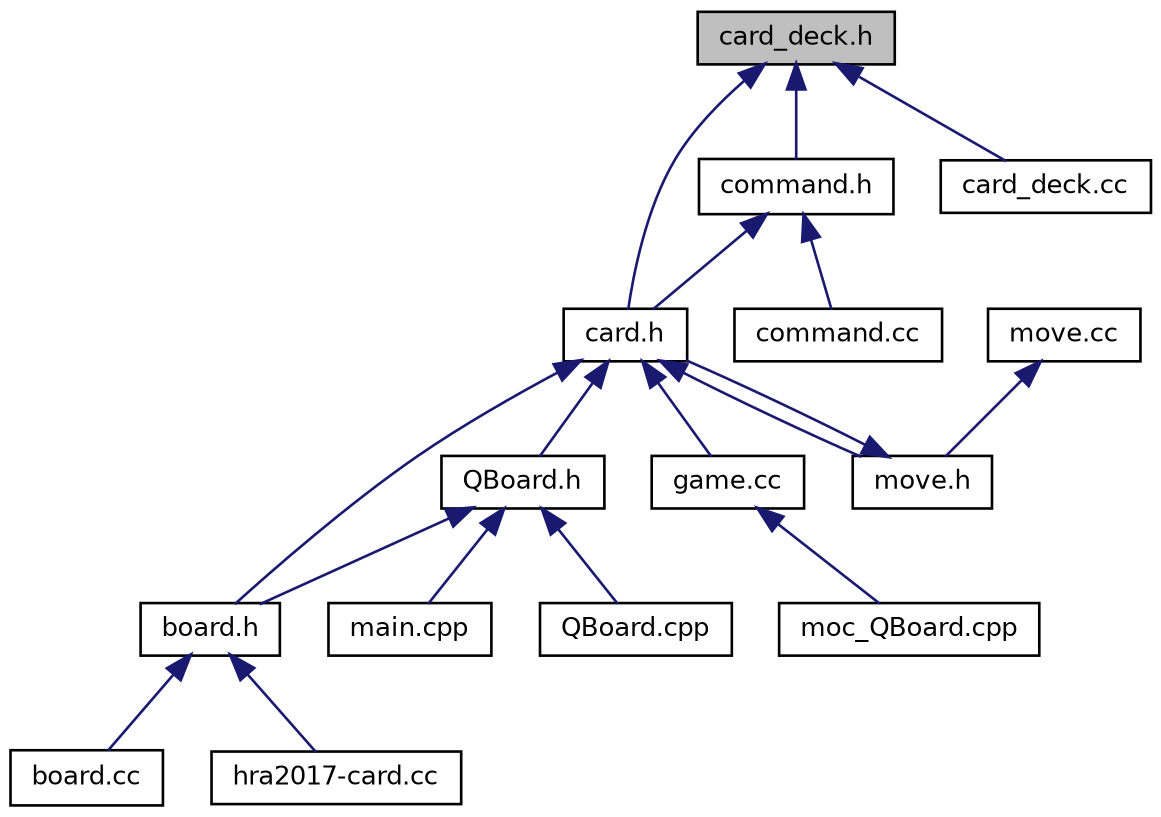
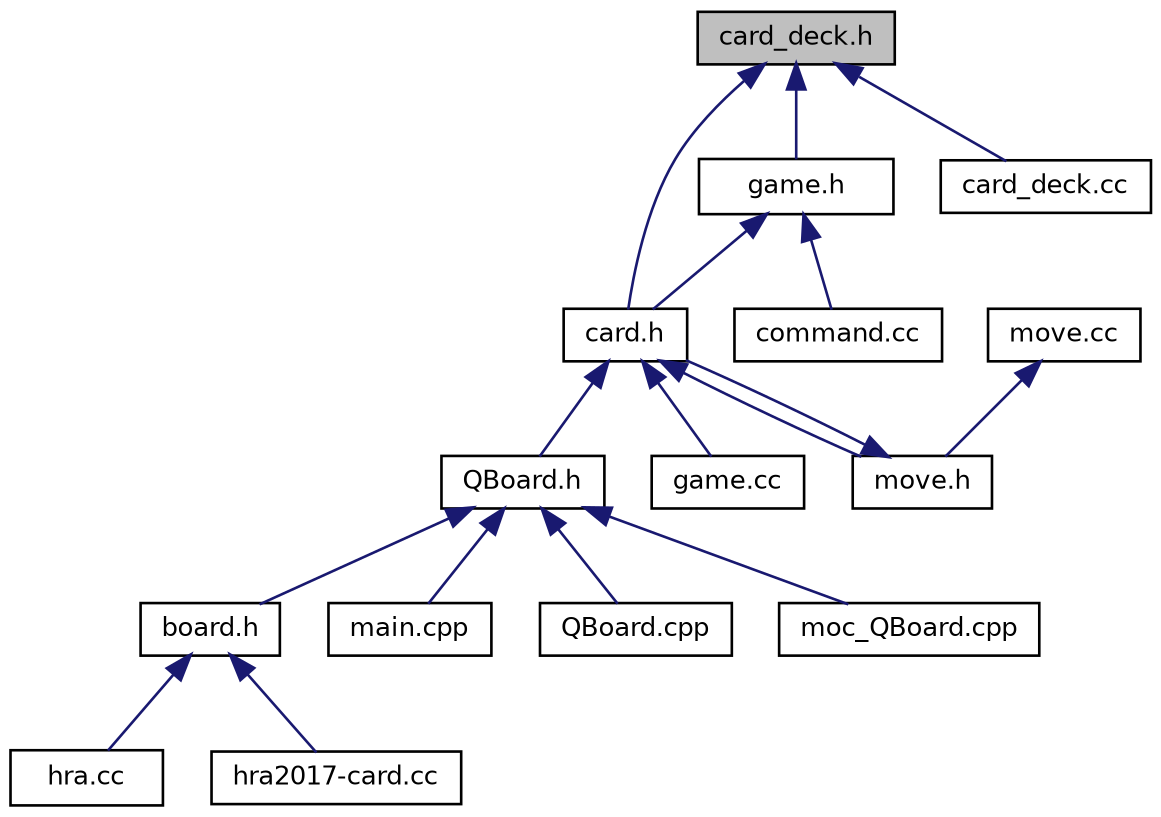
node "command.h": label "command.h" -> "game.h"
edge "board.h" -> "card.h": removed
edge "moc_QBoard.cpp" -> "game.cc": now "moc_QBoard.cpp" -> "QBoard.h"
node "board.cc": label "board.cc" -> "hra.cc"
